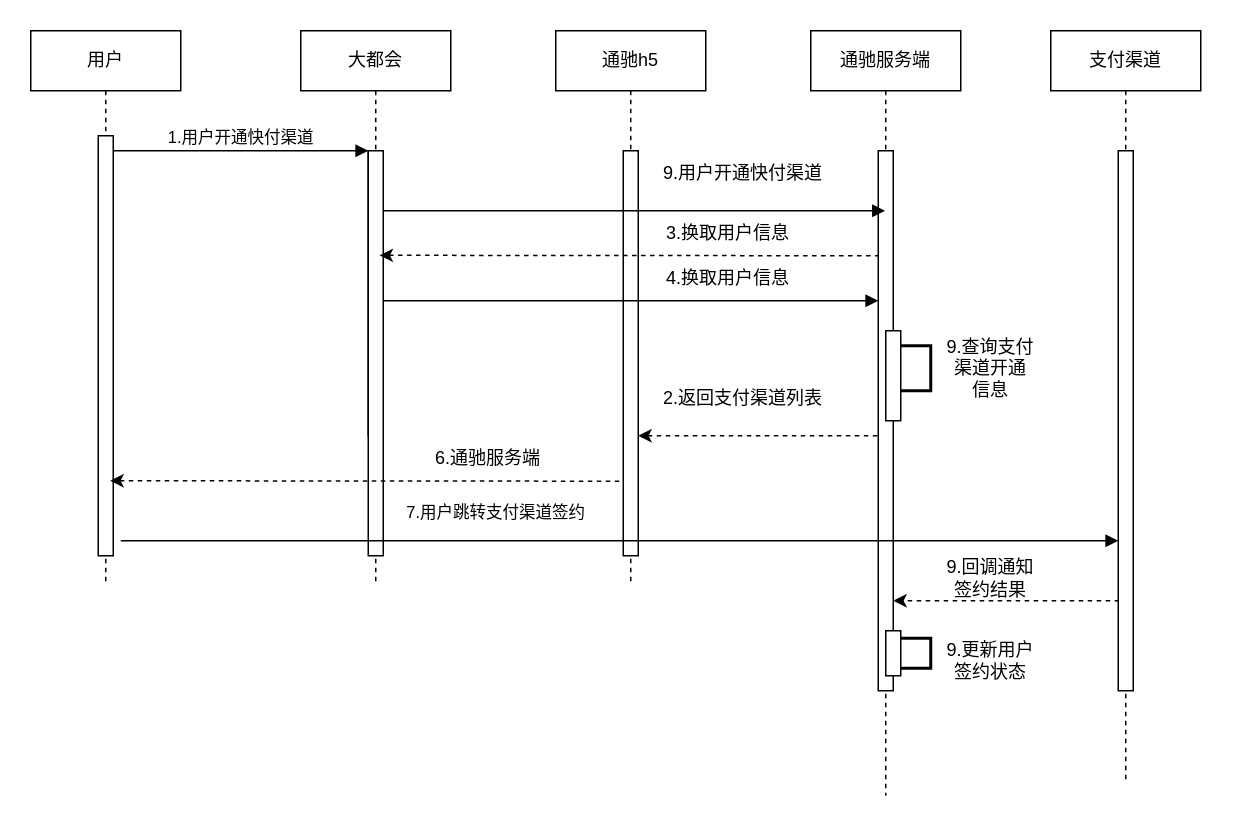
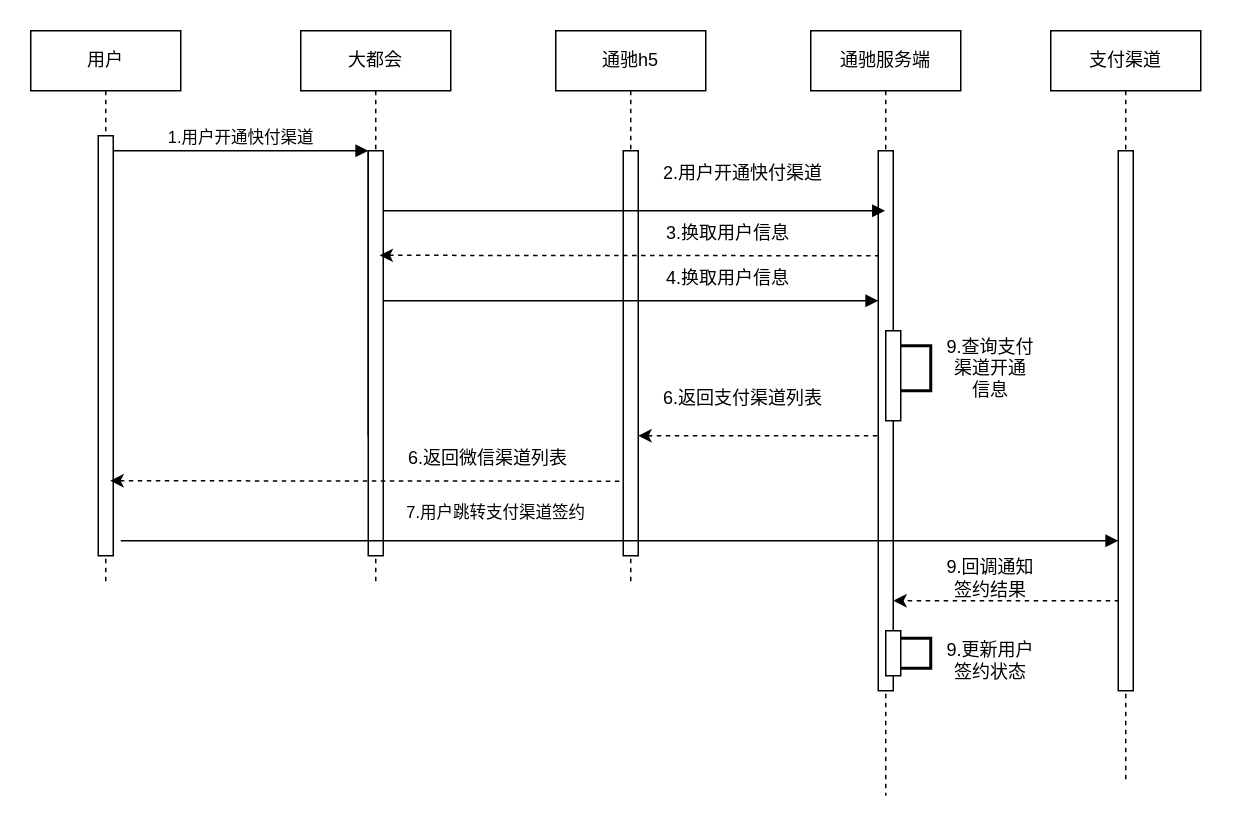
node "9.用户开通快付渠道": label "9.用户开通快付渠道" -> "2.用户开通快付渠道"
node "2.返回支付渠道列表": label "2.返回支付渠道列表" -> "6.返回支付渠道列表"
node "6.通驰服务端": label "6.通驰服务端" -> "6.返回微信渠道列表"
